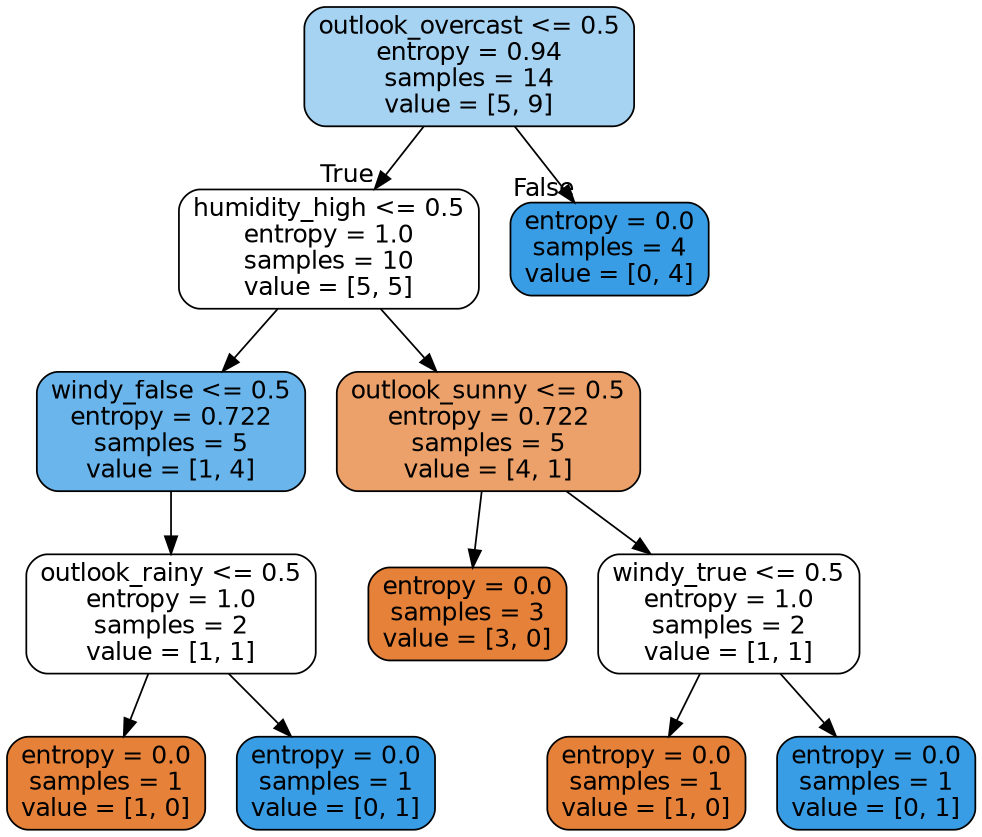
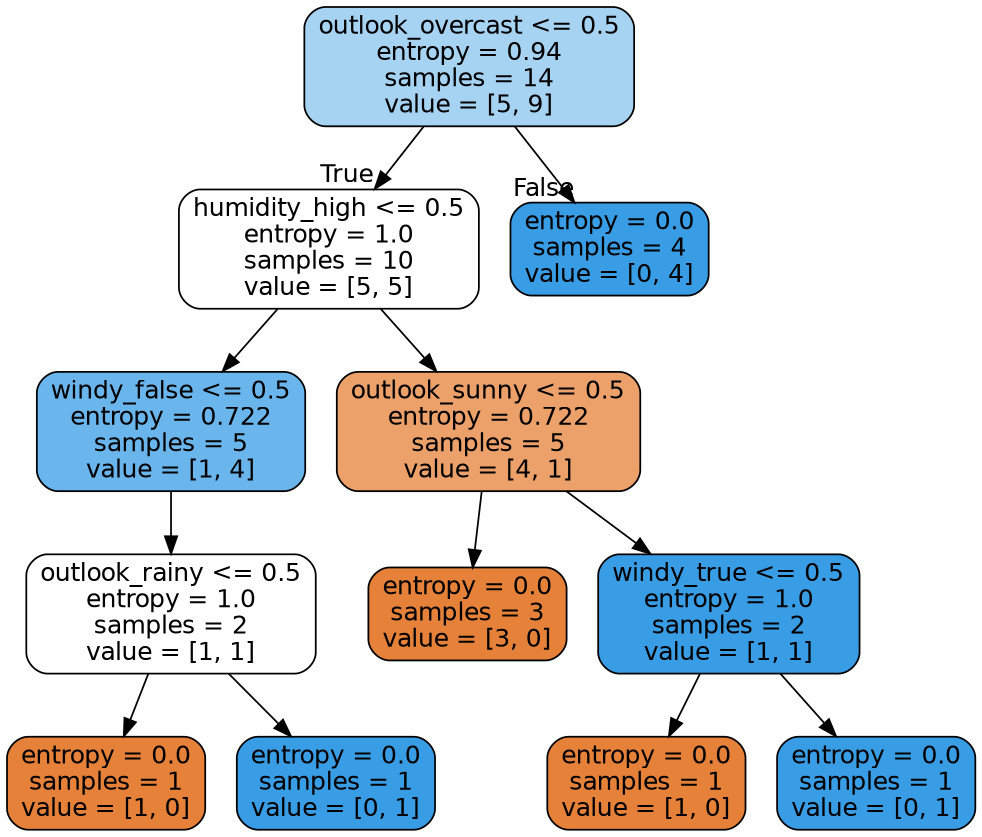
node "windy_true <= 0.5 entropy = 1.0 samples = 2 value = [1, 1]": fillcolor #e5813900 -> #399de5ff
